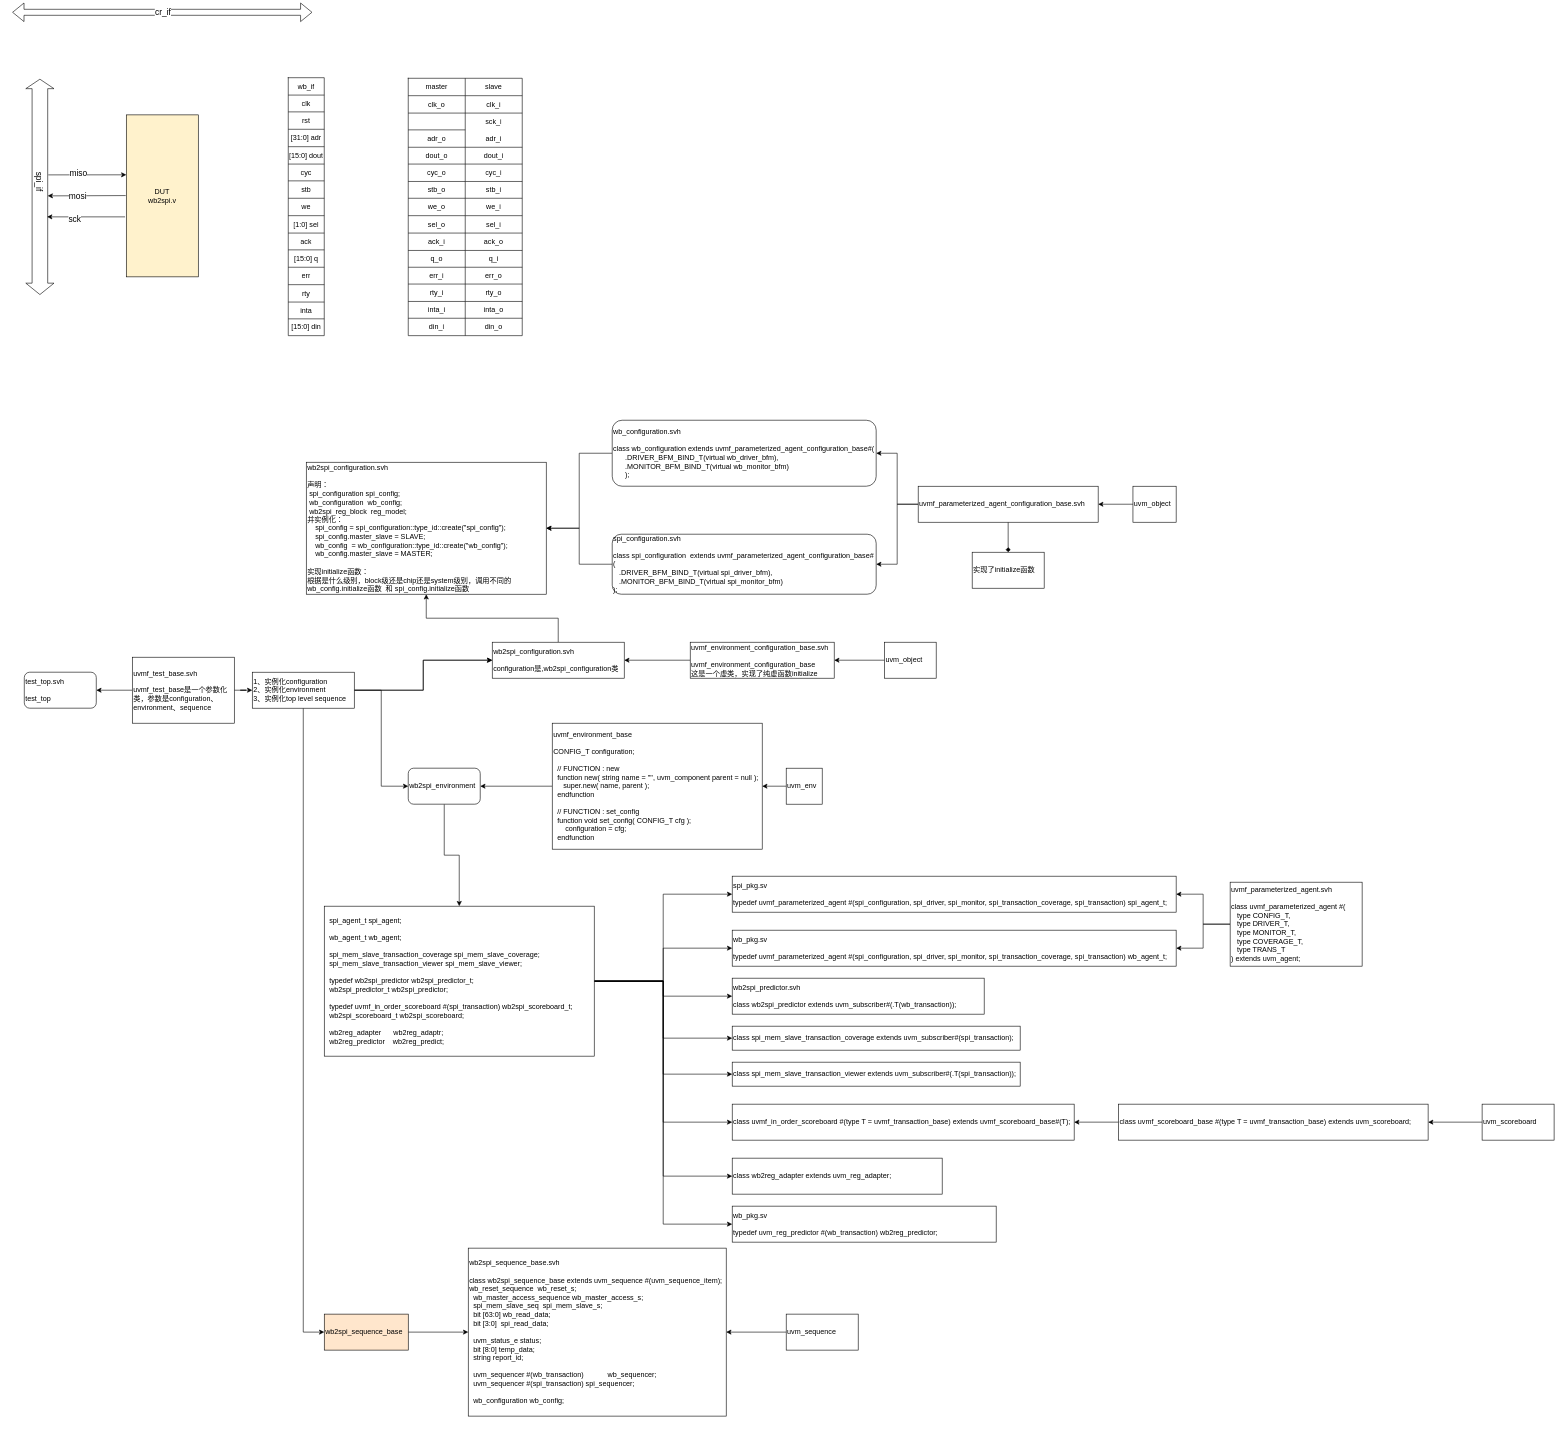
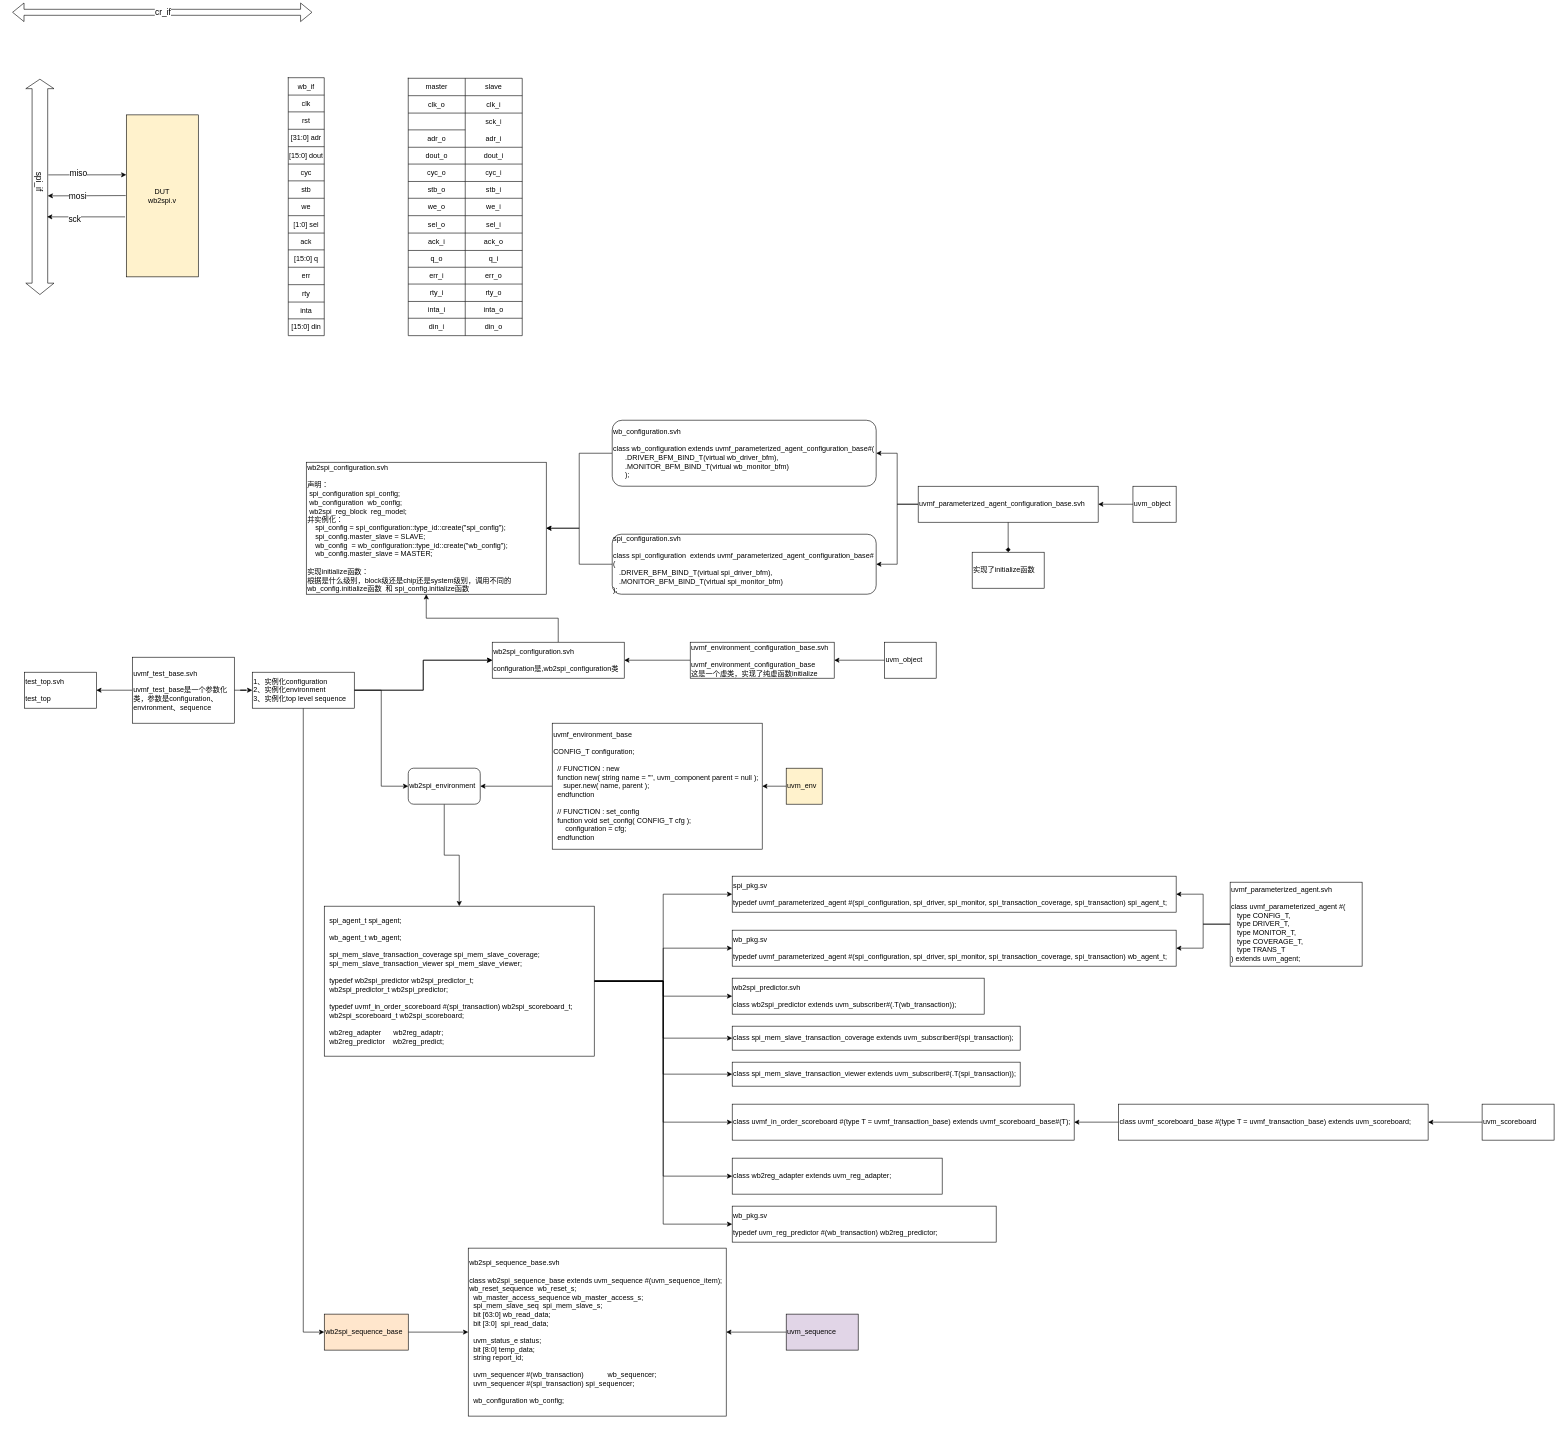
node "test_top.svh test_top": shape rounded rectangle -> rectangle
node "uvm_env": fillcolor #ffffff -> #fff2cc
node "uvm_sequence": fillcolor #ffffff -> #e1d5e7
